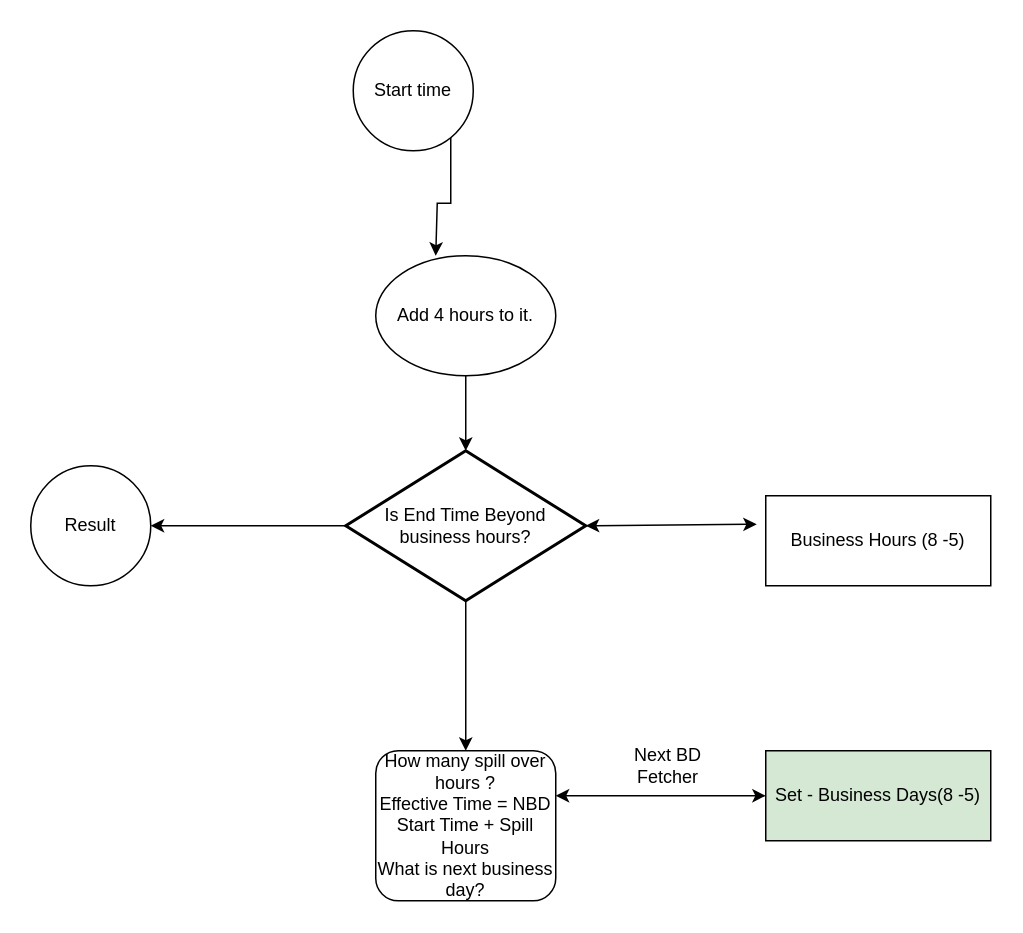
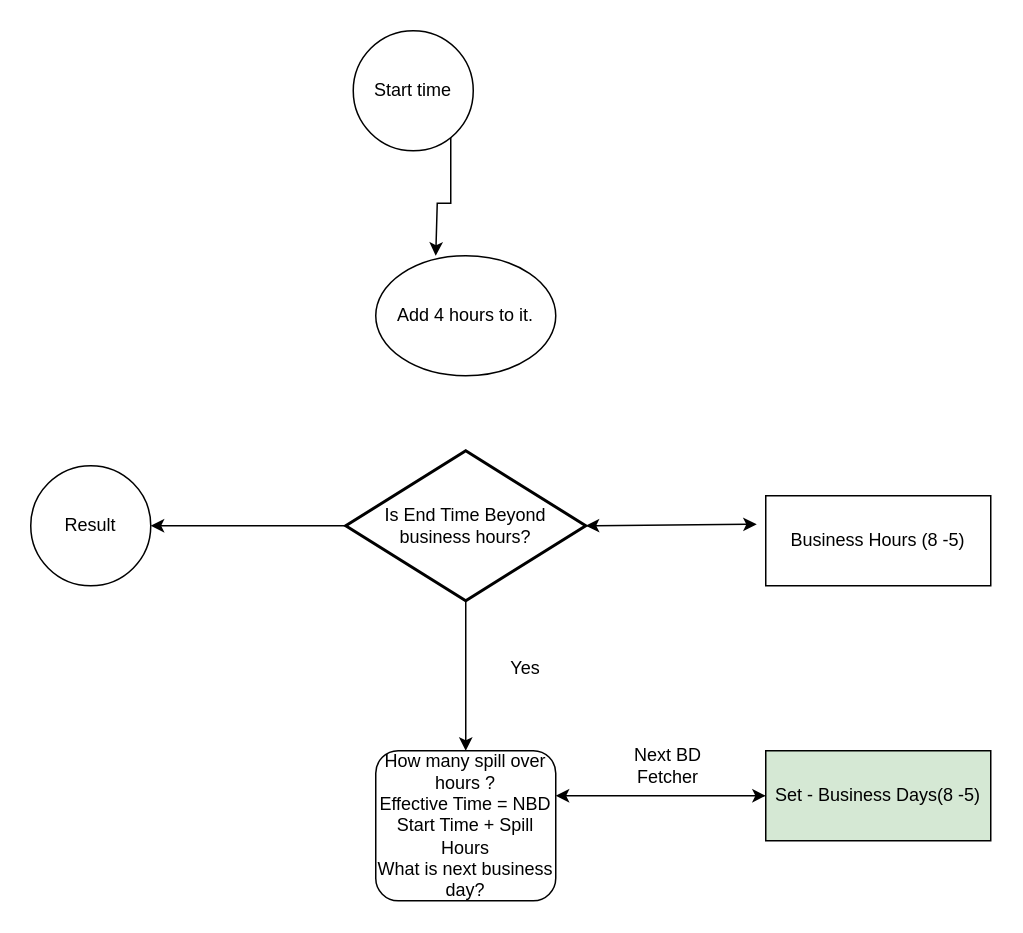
edge "Add 4 hours to it." -> "Is End Time Beyond business hours?": removed
node "Yes": added
